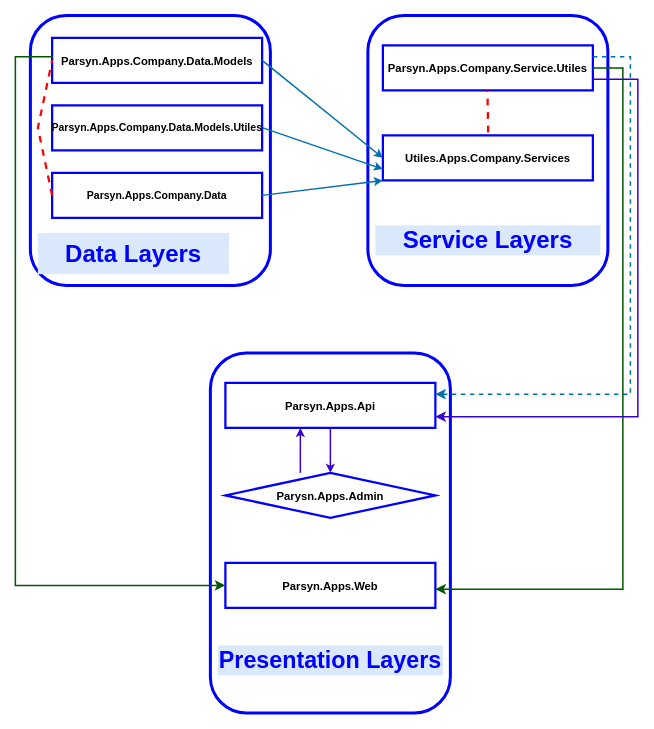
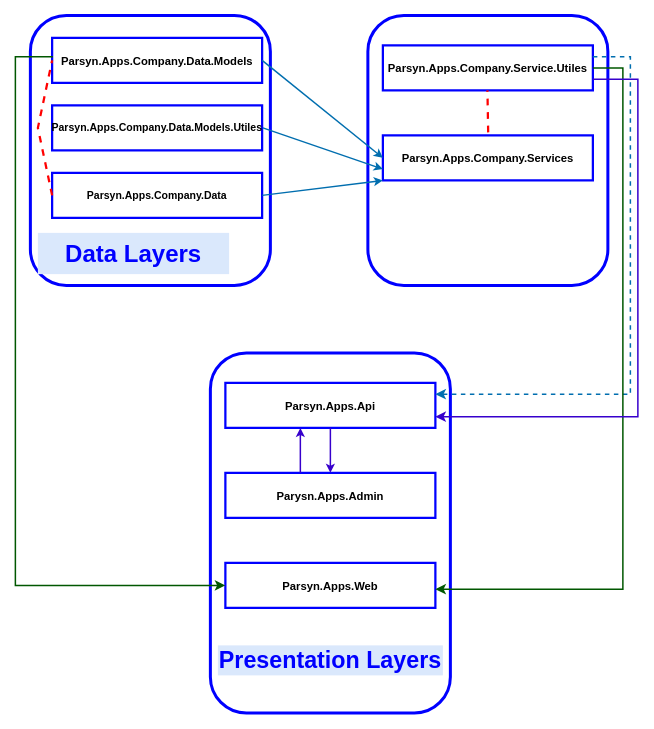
node "Utiles.Apps.Company.Services": label "Utiles.Apps.Company.Services" -> "Parsyn.Apps.Company.Services"
node "Service Layers": removed
node "Parysn.Apps.Admin": shape diamond -> rectangle
